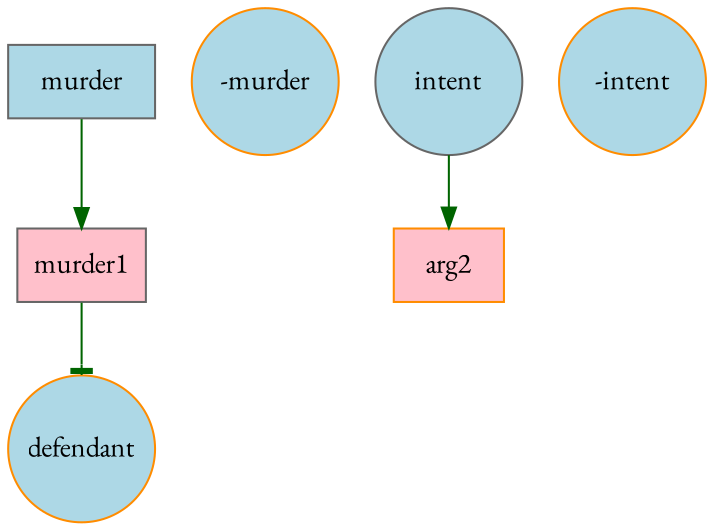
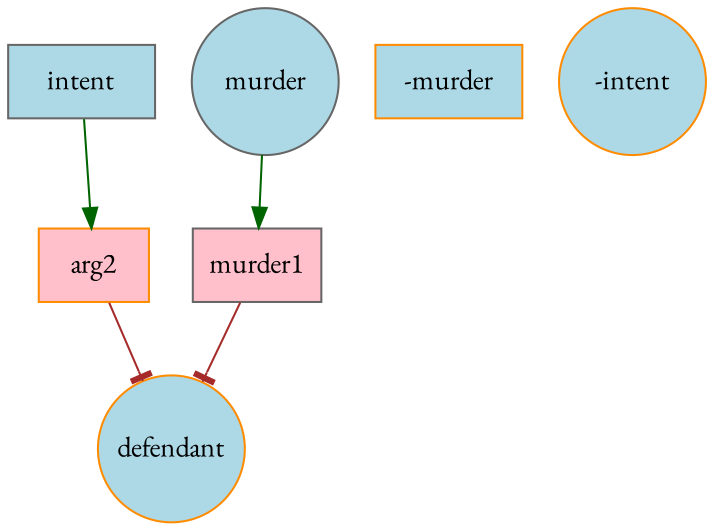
node "murder": shape box -> circle
node "-murder": shape circle -> box
node "intent": shape circle -> box
edge "murder1" -> "defendant": color darkgreen -> brown
edge "arg2" -> "defendant": added
